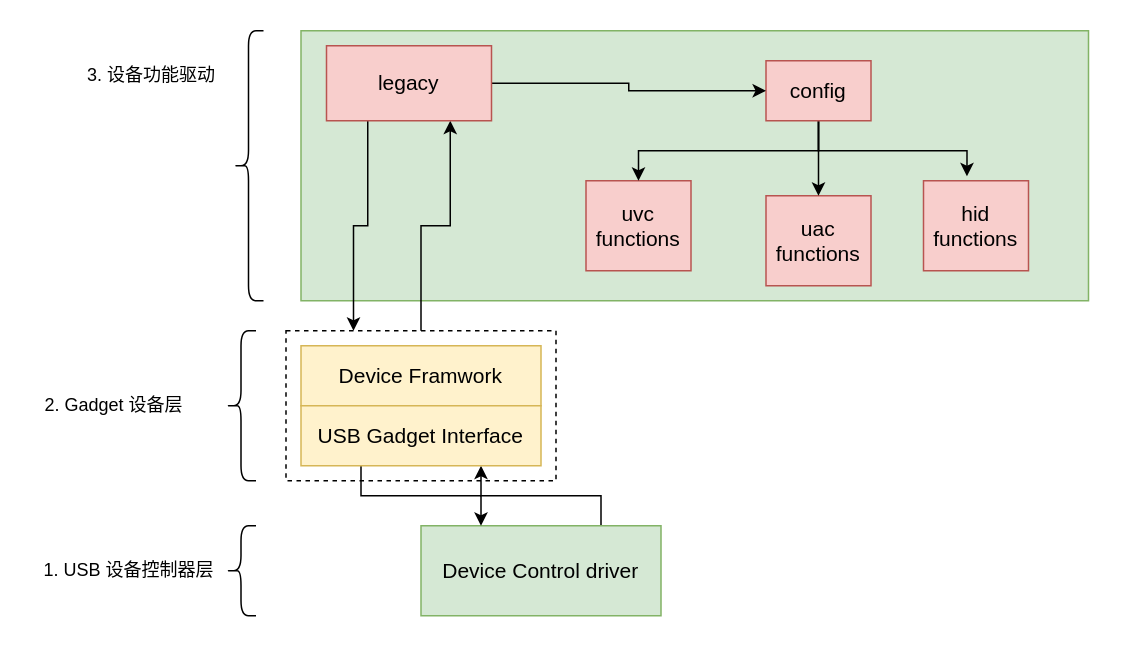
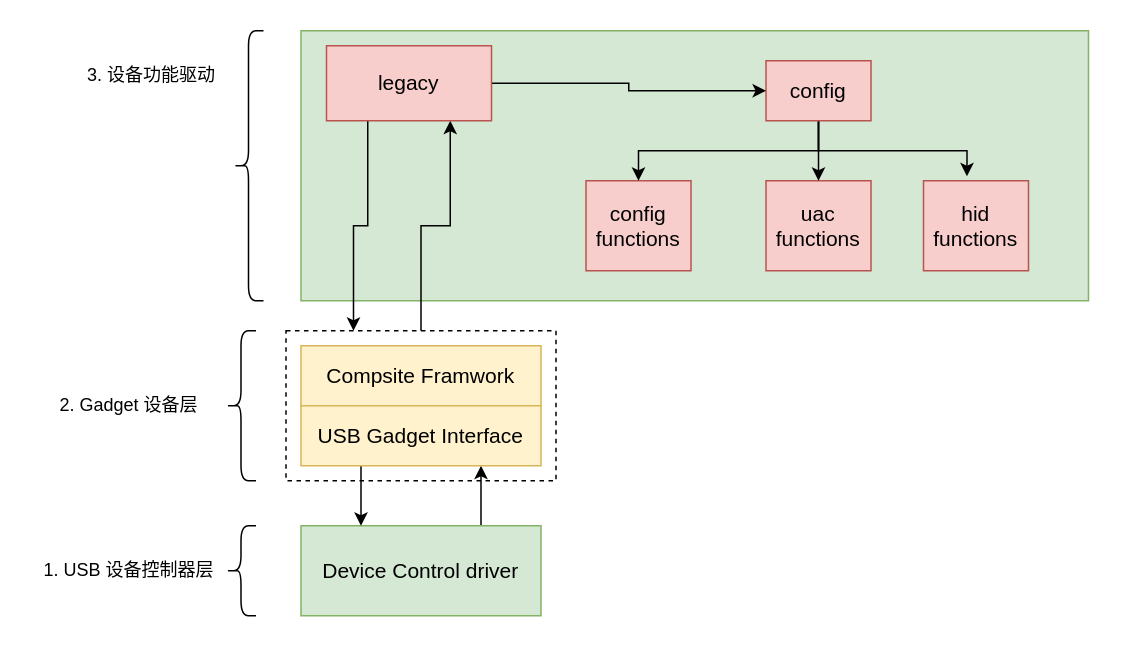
node "uvc functions": label "uvc functions" -> "config functions"
node "uac functions": moved (818, 241) -> (818, 226)
node "Device Framwork": label "Device Framwork" -> "Compsite Framwork"
node "2. Gadget 设备层": moved (113, 406) -> (128, 406)
node "Device Control driver": moved (541, 571) -> (421, 571)
